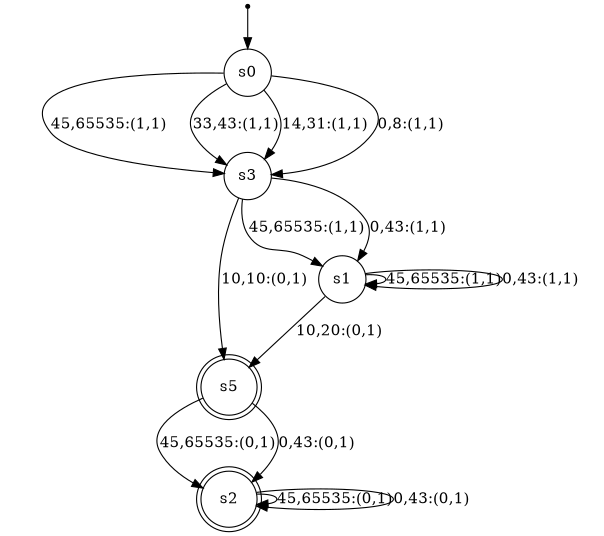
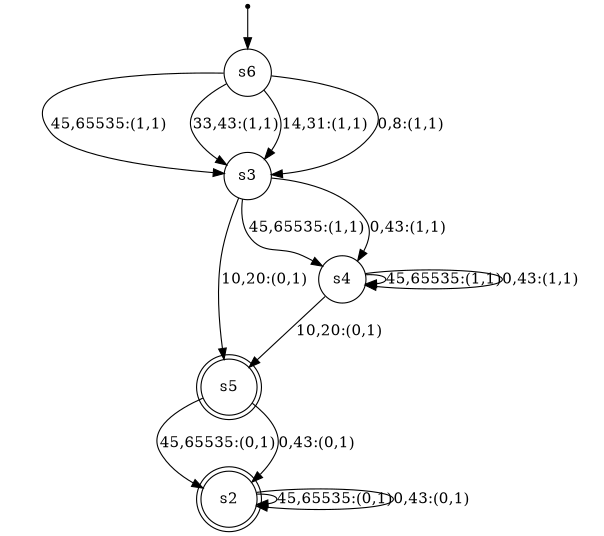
node "s0": label "s0" -> "s6"
edge "s3" -> "s5": label "10,10:(0,1)" -> "10,20:(0,1)"
node "s1": label "s1" -> "s4"
